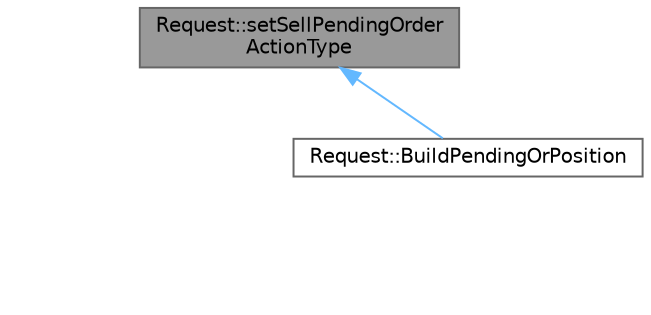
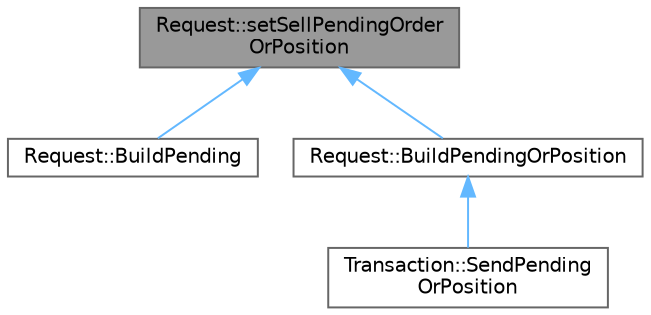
node "Request::setSellPendingOrder ActionType": label "Request::setSellPendingOrder ActionType" -> "Request::setSellPendingOrder OrPosition"
node "Request::BuildPending": added
node "Transaction::SendPending OrPosition": added
